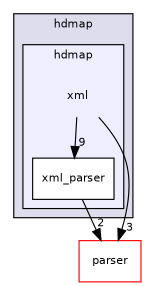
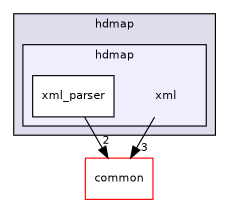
edge "xml" -> "xml_parser": removed
node "parser": label "parser" -> "common"
